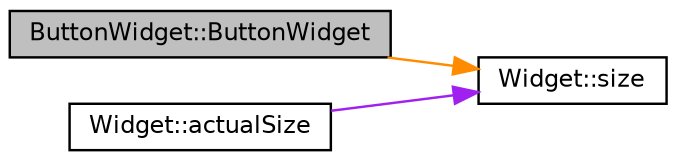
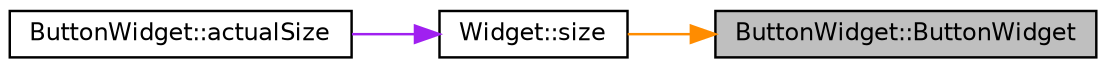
edge "ButtonWidget::ButtonWidget" -> "Widget::size": reversed
node "Widget::actualSize": label "Widget::actualSize" -> "ButtonWidget::actualSize"
